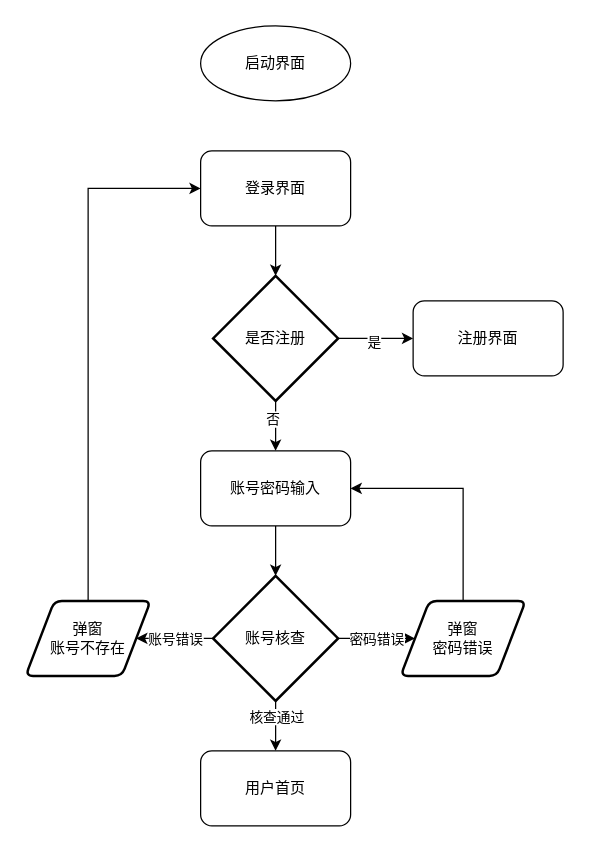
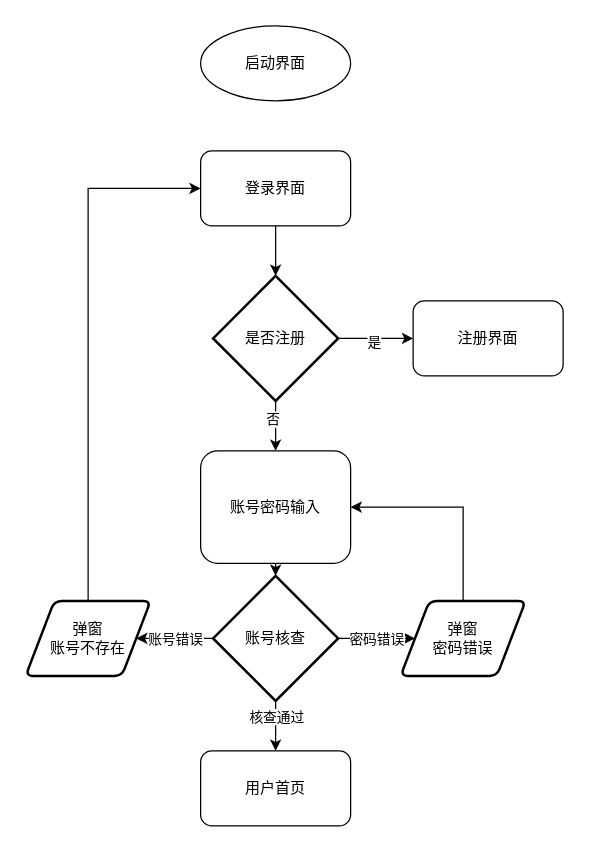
node "账号密码输入": size 150x75 -> 150x113
